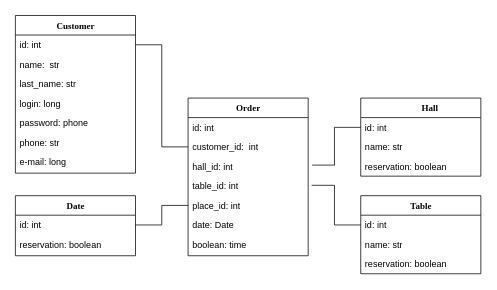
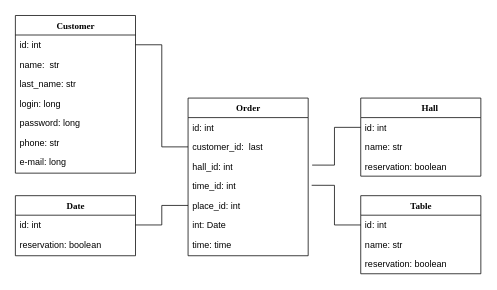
node "password: phone": label "password: phone" -> "password: long"
node "customer_id: int": label "customer_id: int" -> "customer_id: last"
node "table_id: int": label "table_id: int" -> "time_id: int"
node "date: Date": label "date: Date" -> "int: Date"
node "boolean: time": label "boolean: time" -> "time: time"
